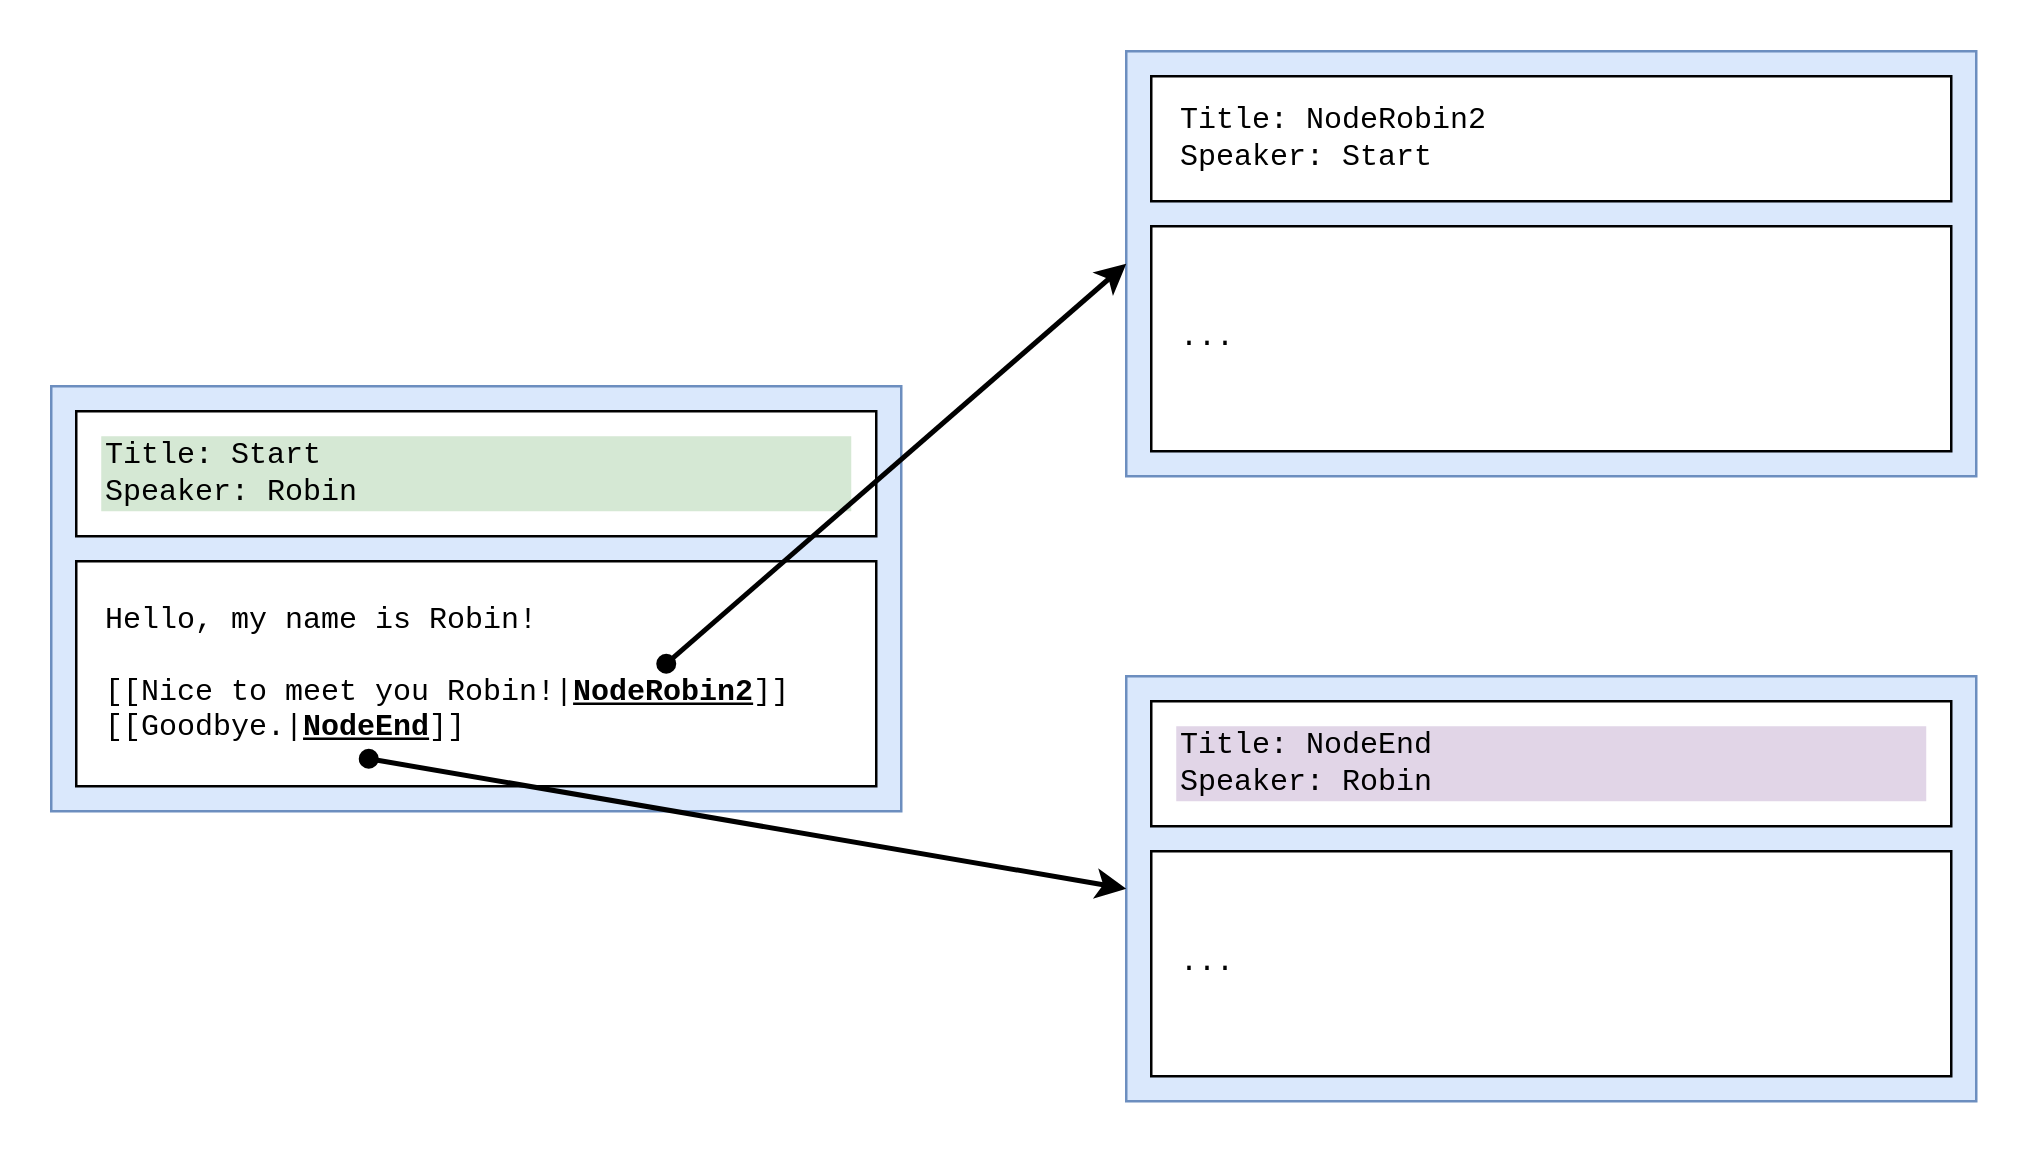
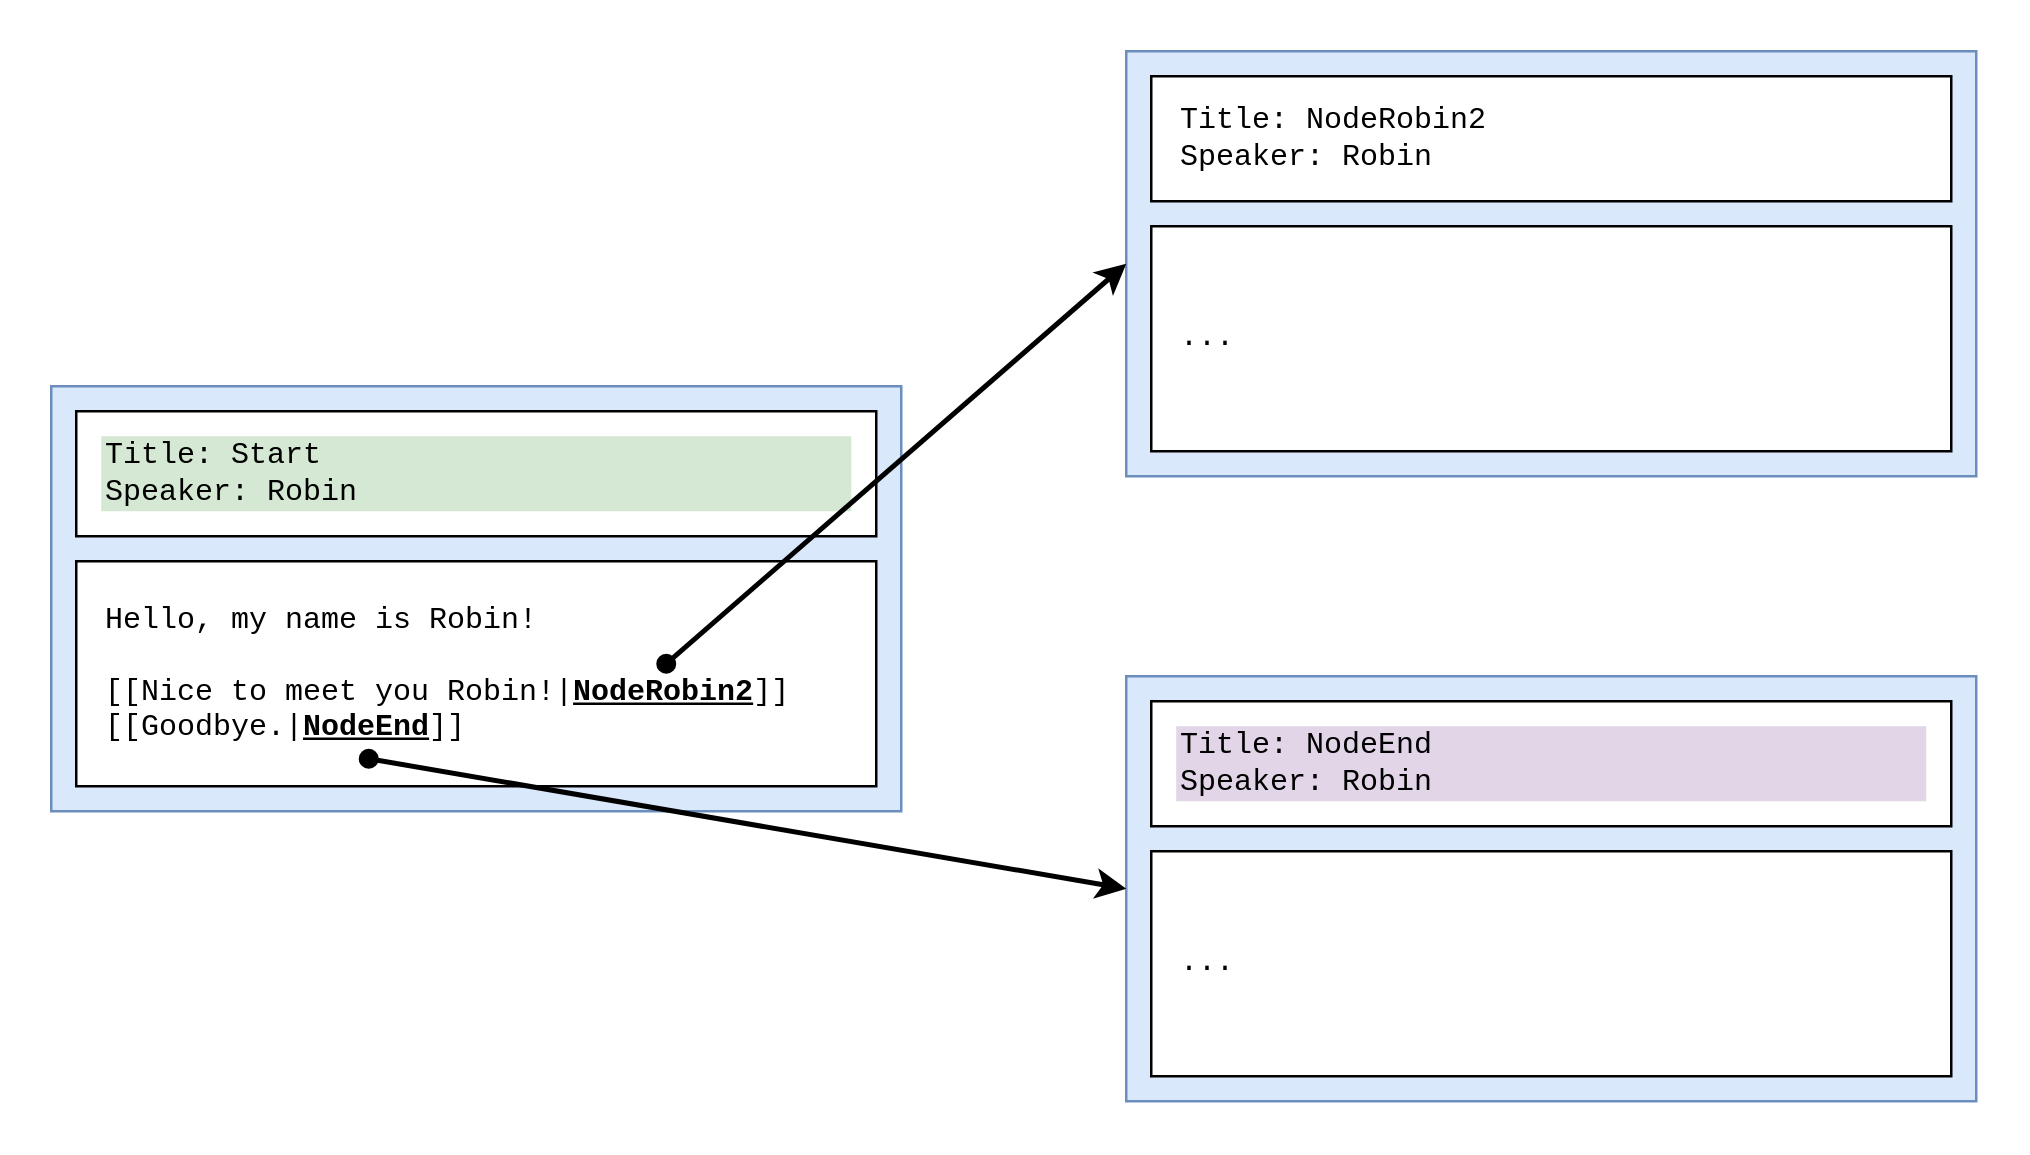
node "Title: NodeRobin2 Speaker: Start": label "Title: NodeRobin2 Speaker: Start" -> "Title: NodeRobin2 Speaker: Robin"
